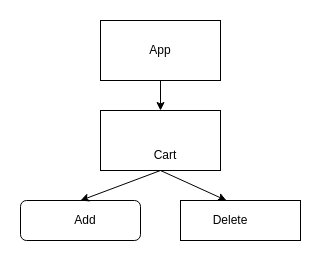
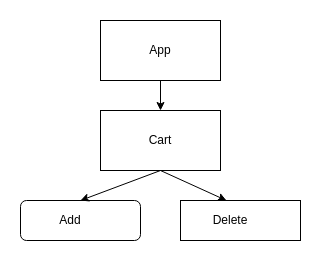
node "Cart": moved (166, 156) -> (161, 141)
node "Add": moved (86, 221) -> (71, 221)
